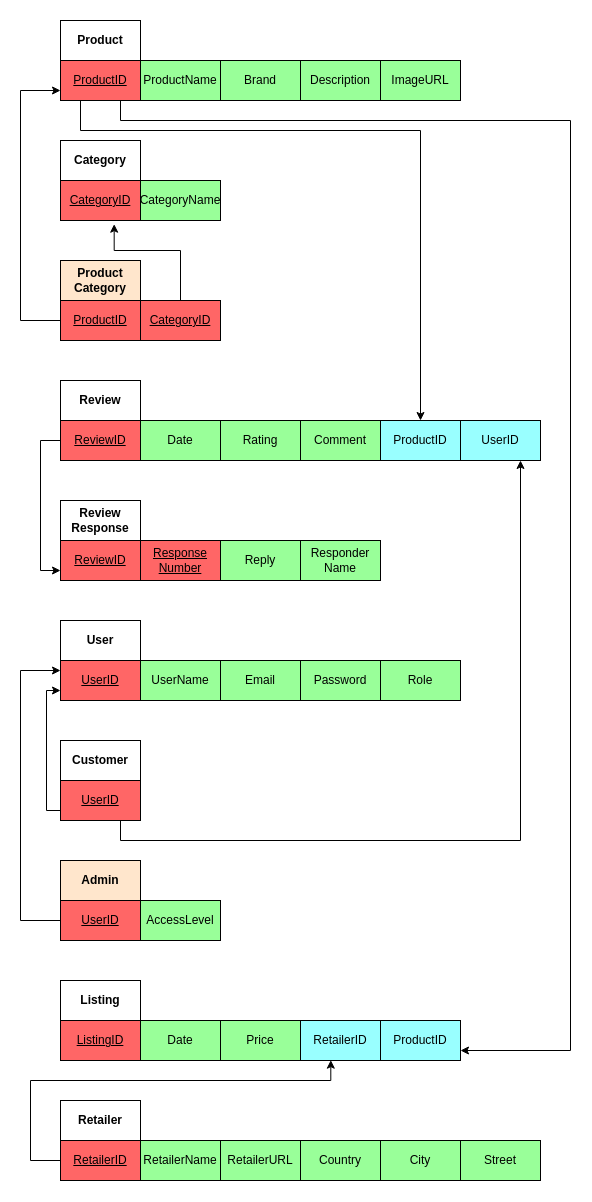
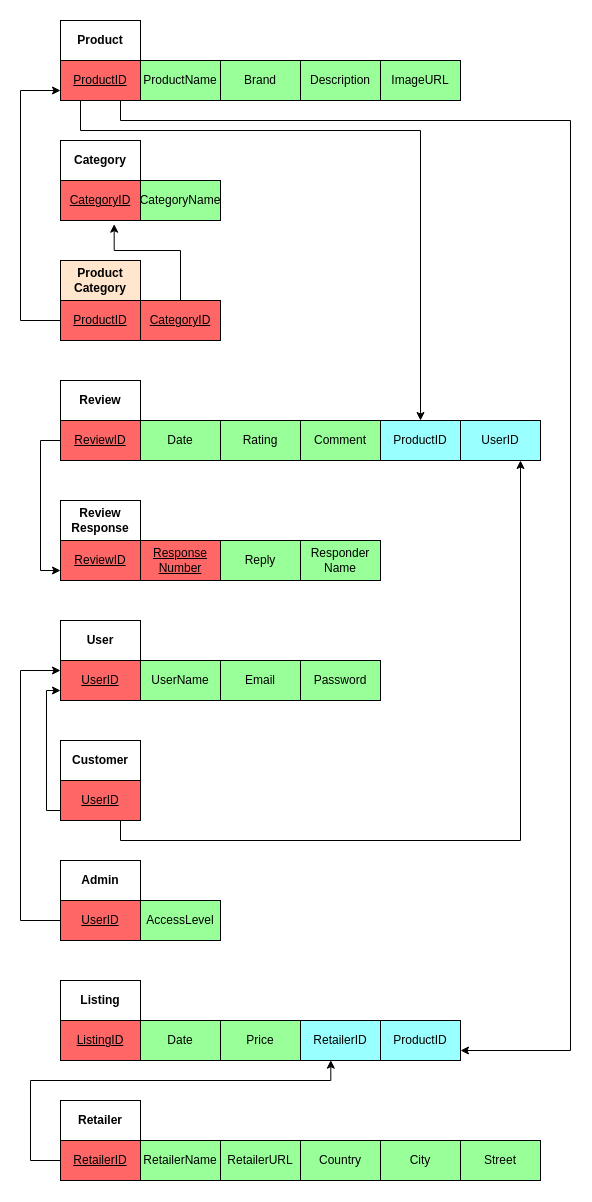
node "Role": removed
node "Admin": fillcolor #ffe6cc -> #ffffff
